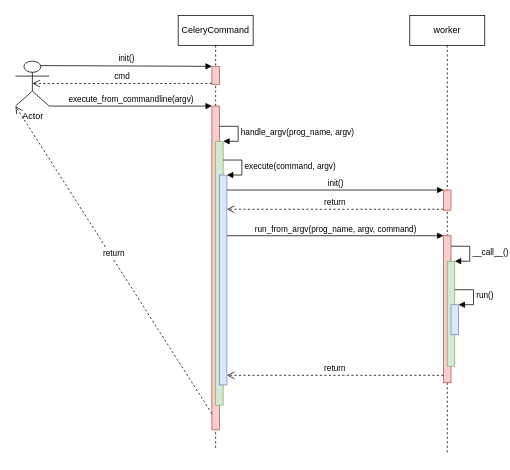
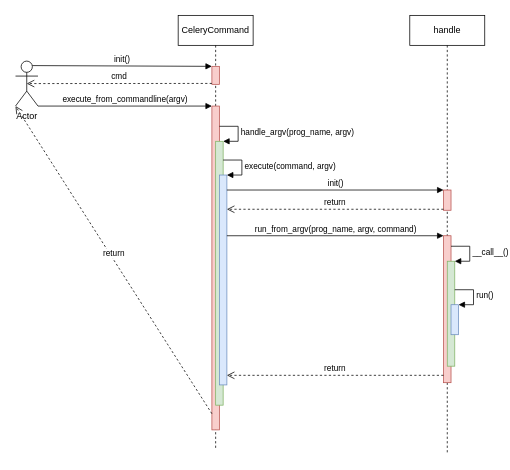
node "worker": label "worker" -> "handle"
node "Actor": size 34x45 -> 23x45
